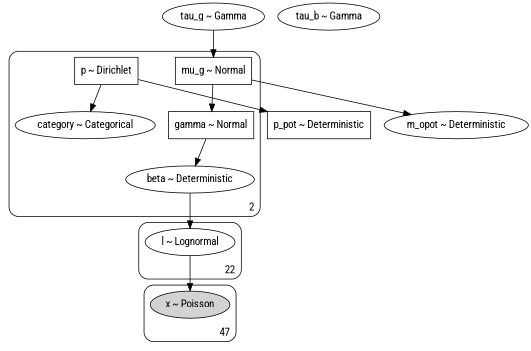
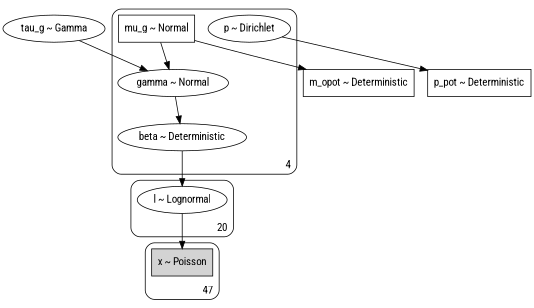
node "tau_b ~ Gamma": removed
edge "tau_g ~ Gamma" -> "mu_g ~ Normal": now "tau_g ~ Gamma" -> "gamma ~ Normal"
node "p ~ Dirichlet": shape box -> ellipse
node "category ~ Categorical": removed
node "gamma ~ Normal": shape box -> ellipse
node "m_opot ~ Deterministic": shape ellipse -> box
cluster "2": label "2" -> "4"
cluster "22": label "22" -> "20"
node "x ~ Poisson": shape ellipse -> box
